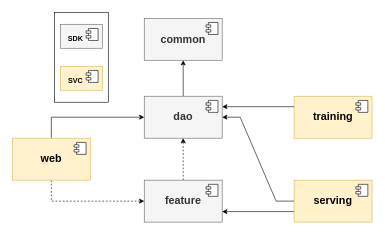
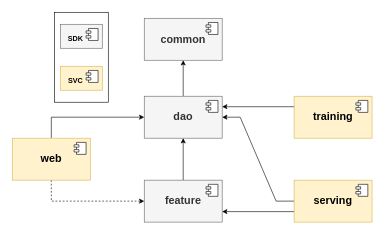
edge "feature" -> "dao": style dashed -> solid
